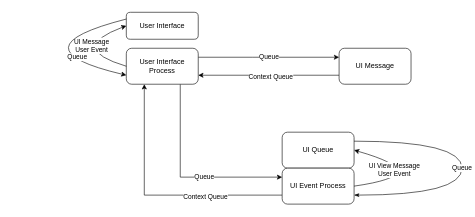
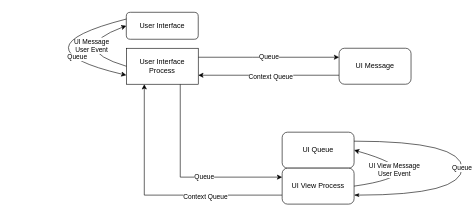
node "User Interface Process": shape rounded rectangle -> rectangle
node "UI Event Process": label "UI Event Process" -> "UI View Process"
